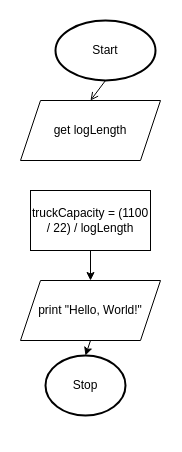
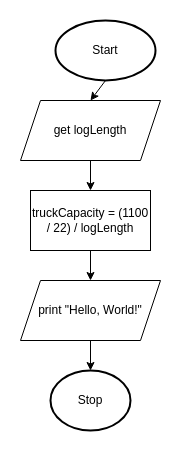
edge "Start" -> "get logLength": arrowhead open -> classic
edge "get logLength" -> "truckCapacity = (1100 / 22) / logLength": added
node "Stop": moved (86, 386) -> (91, 401)
